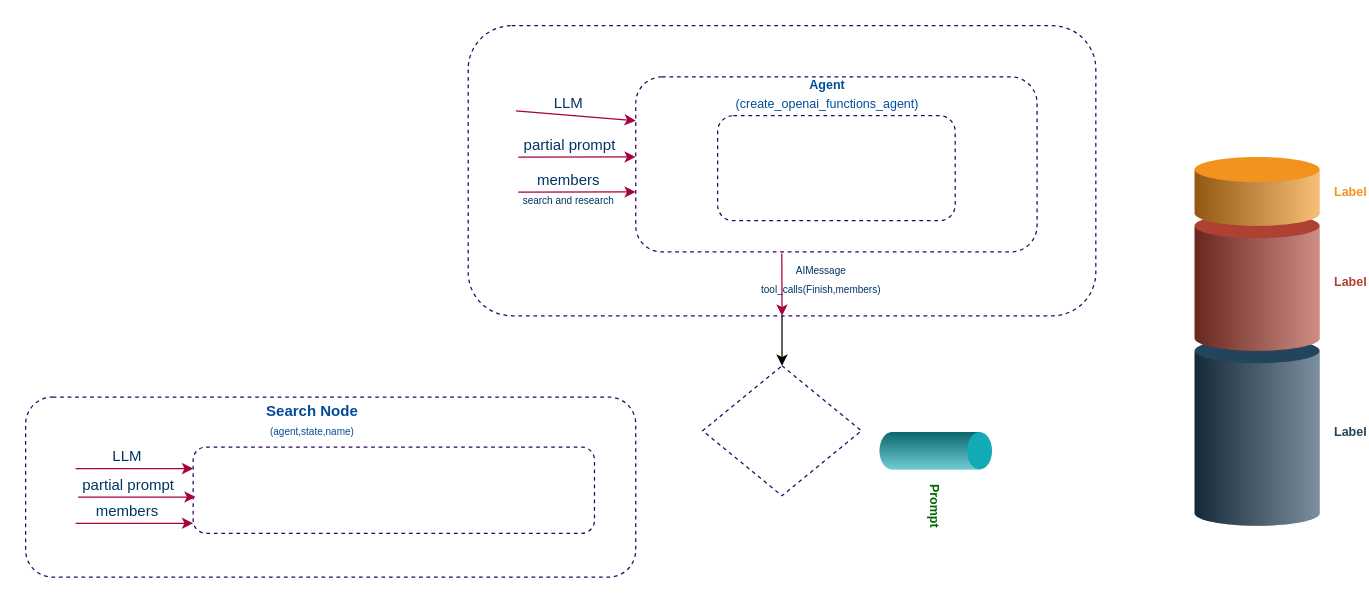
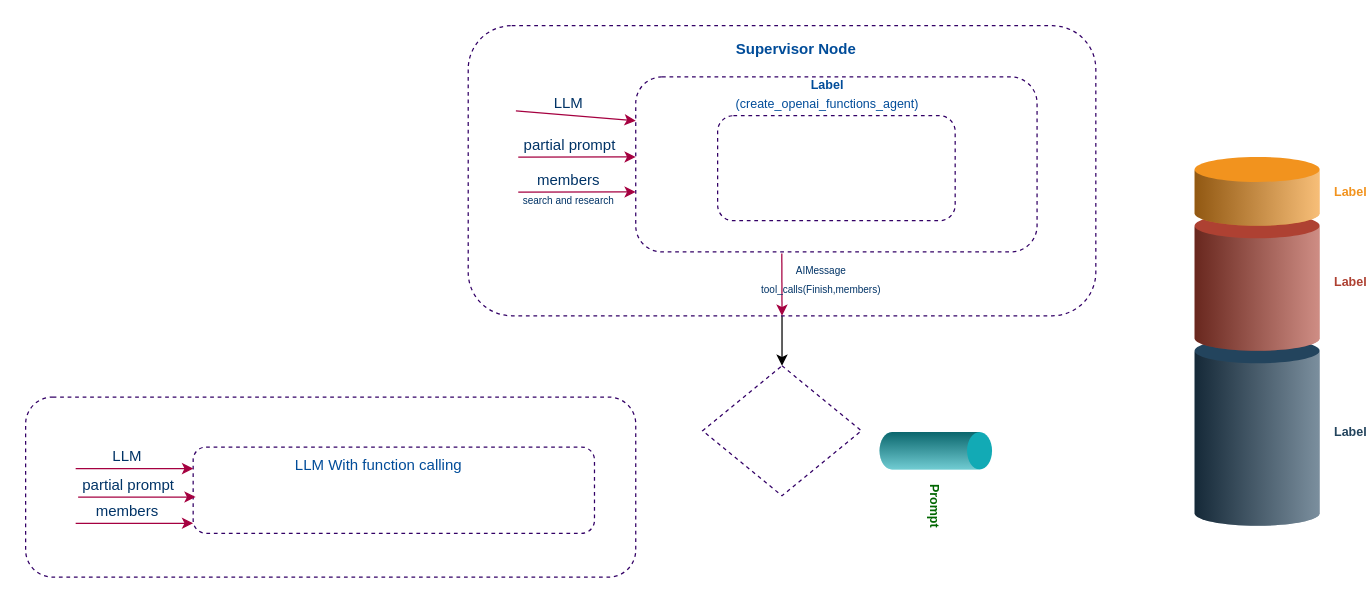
node "Supervisor Node": added
node "Agent (create_openai_functions_agent)": label "Agent (create_openai_functions_agent)" -> "Label (create_openai_functions_agent)"
node "Search Node (agent,state,name)": removed
node "LLM With function calling": added
